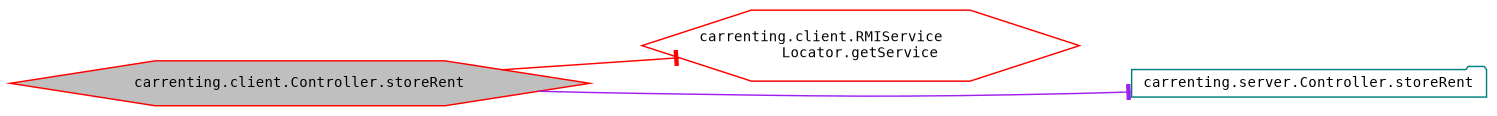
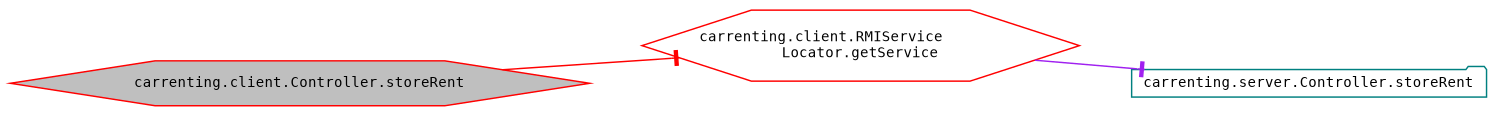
edge "carrenting.client.Controller.storeRent" -> "carrenting.server.Controller.storeRent": now "carrenting.client.RMIService Locator.getService" -> "carrenting.server.Controller.storeRent"
